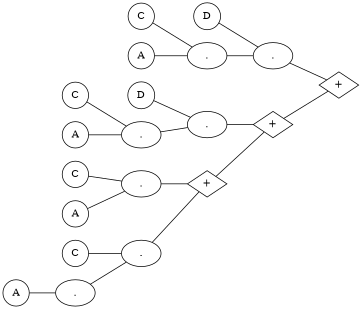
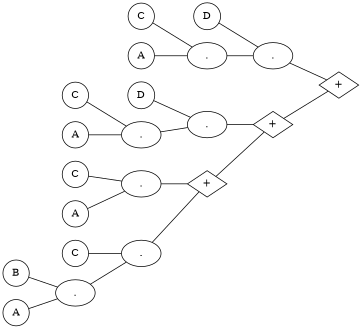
node "B": added
